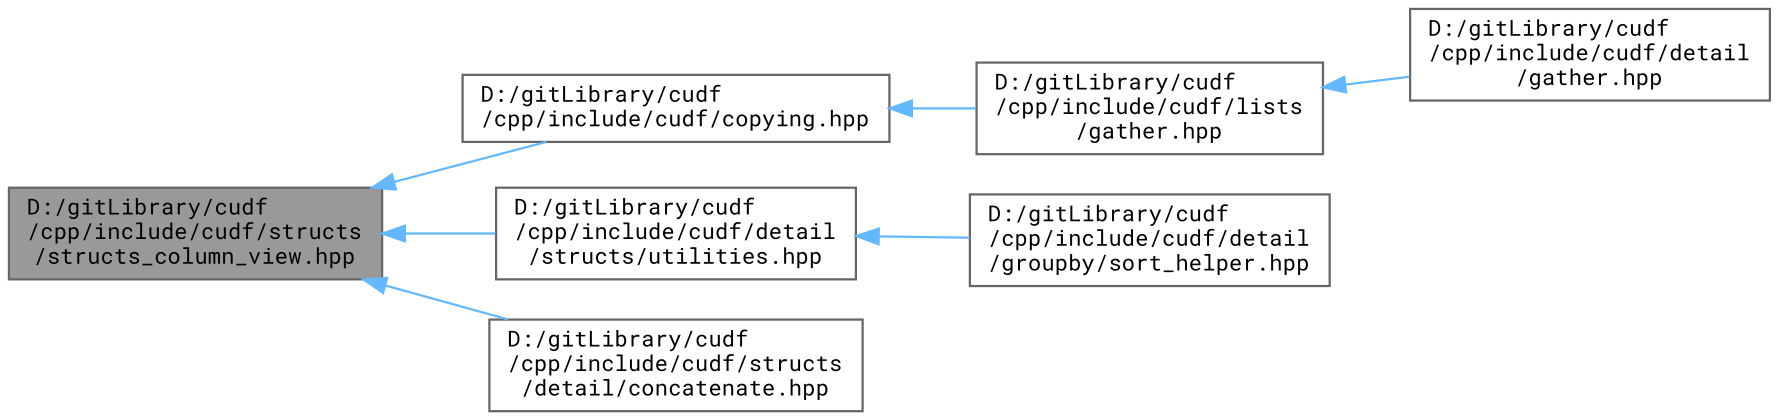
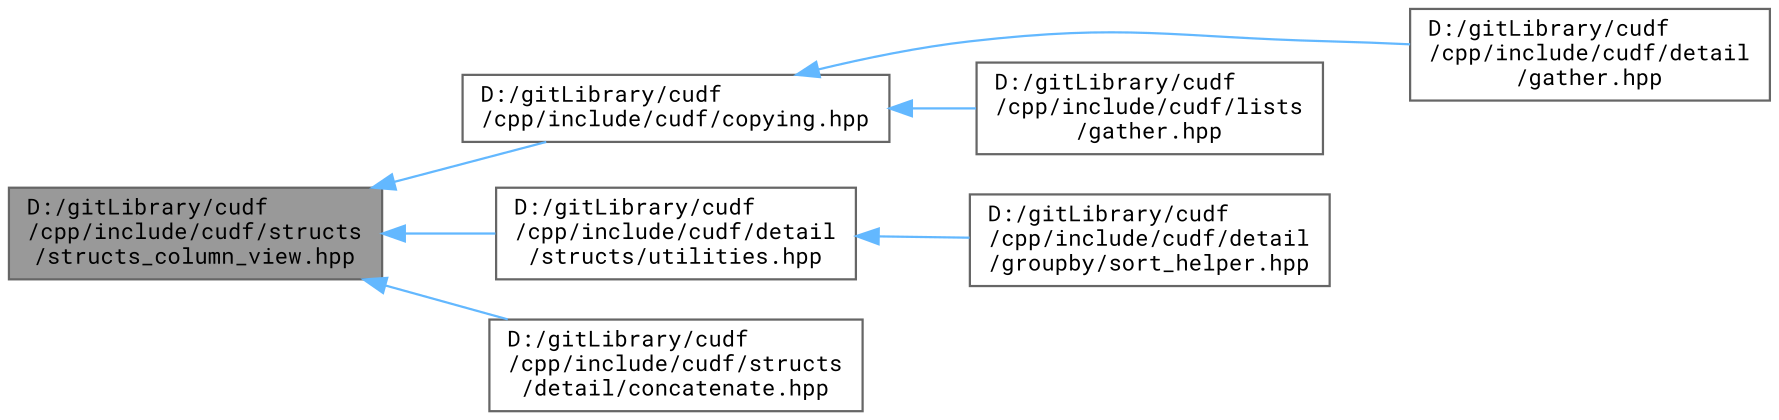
edge "D:/gitLibrary/cudf /cpp/include/cudf/detail /gather.hpp" -> "D:/gitLibrary/cudf /cpp/include/cudf/lists /gather.hpp": now "D:/gitLibrary/cudf /cpp/include/cudf/detail /gather.hpp" -> "D:/gitLibrary/cudf /cpp/include/cudf/copying.hpp"
